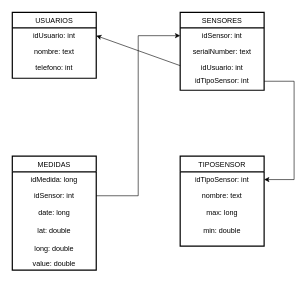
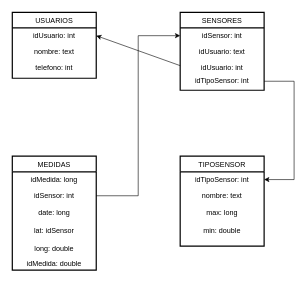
node "serialNumber: text": label "serialNumber: text" -> "idUsuario: text"
node "lat: double": label "lat: double" -> "lat: idSensor"
node "value: double": label "value: double" -> "idMedida: double"
